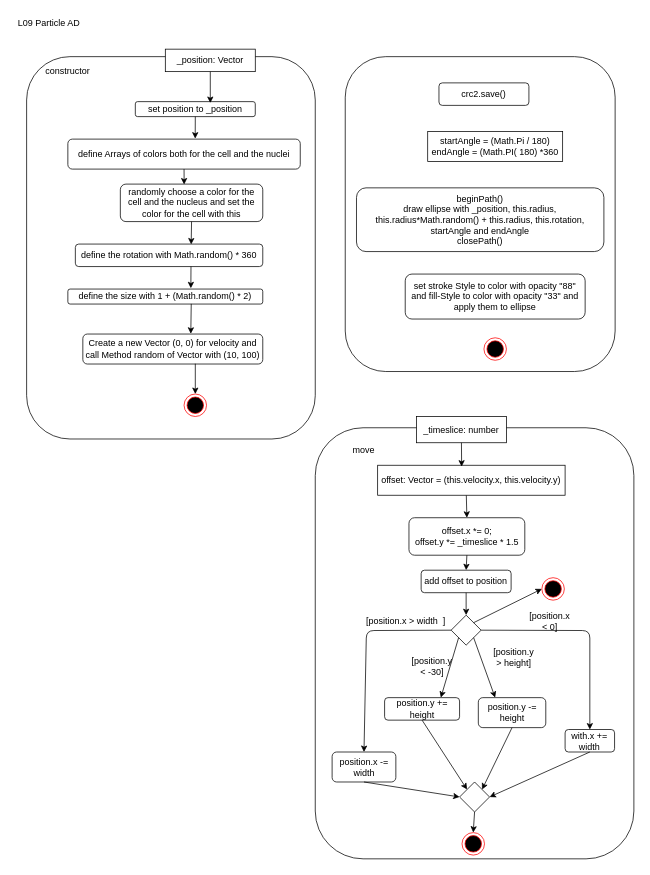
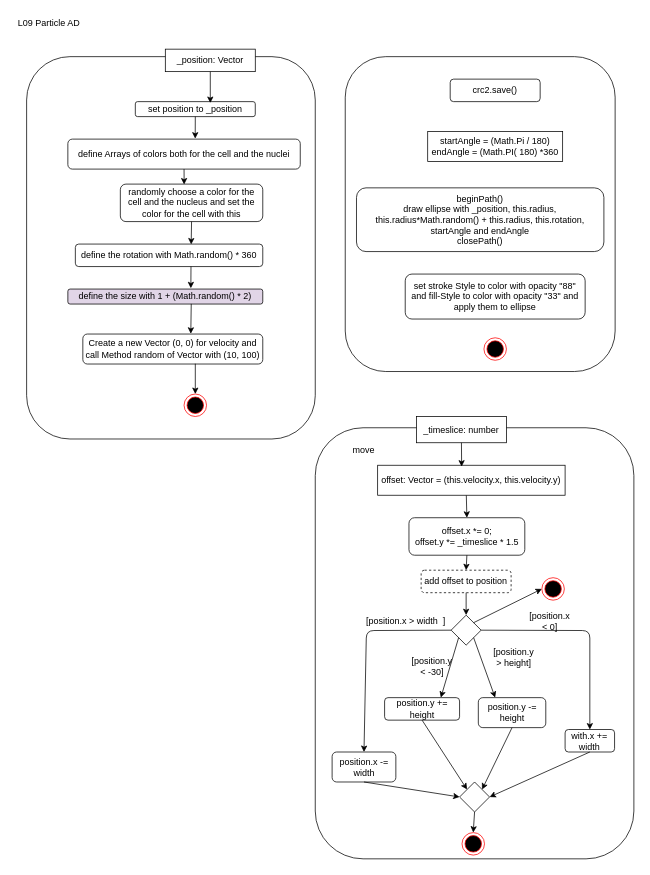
node "constructor": removed
node "crc2.save()": moved (484, 94) -> (495, 90)
node "define the size with 1 + (Math.random() * 2)": fillcolor #ffffff -> #e1d5e7
node "add offset to position": style solid -> dashed
